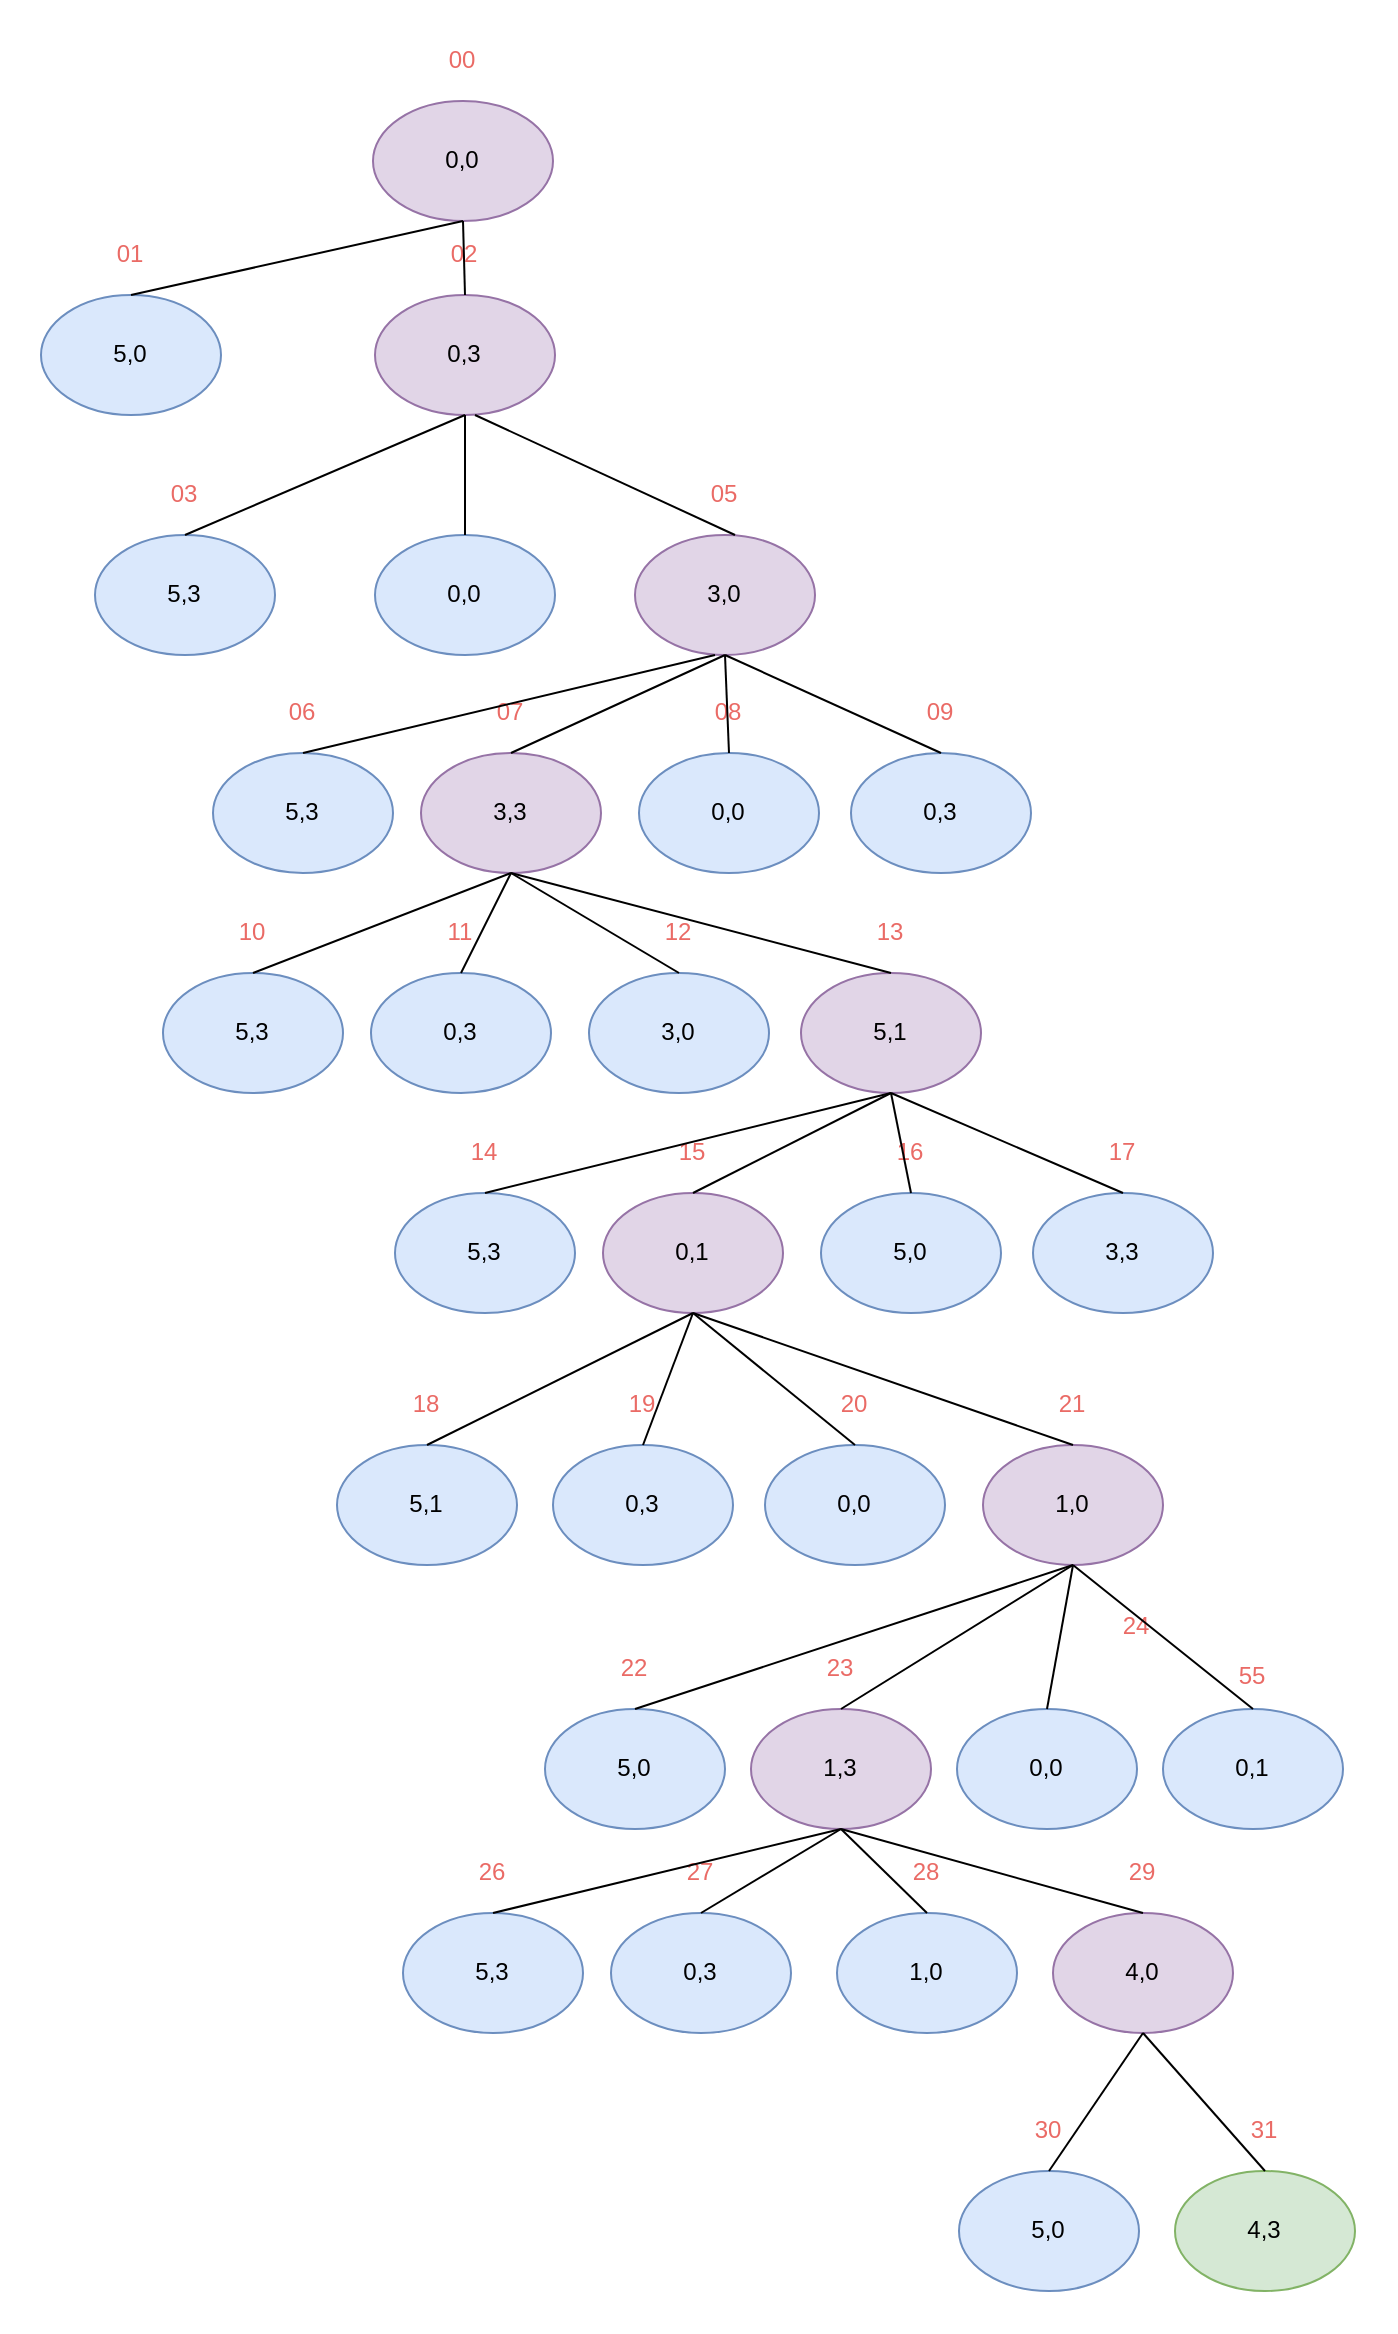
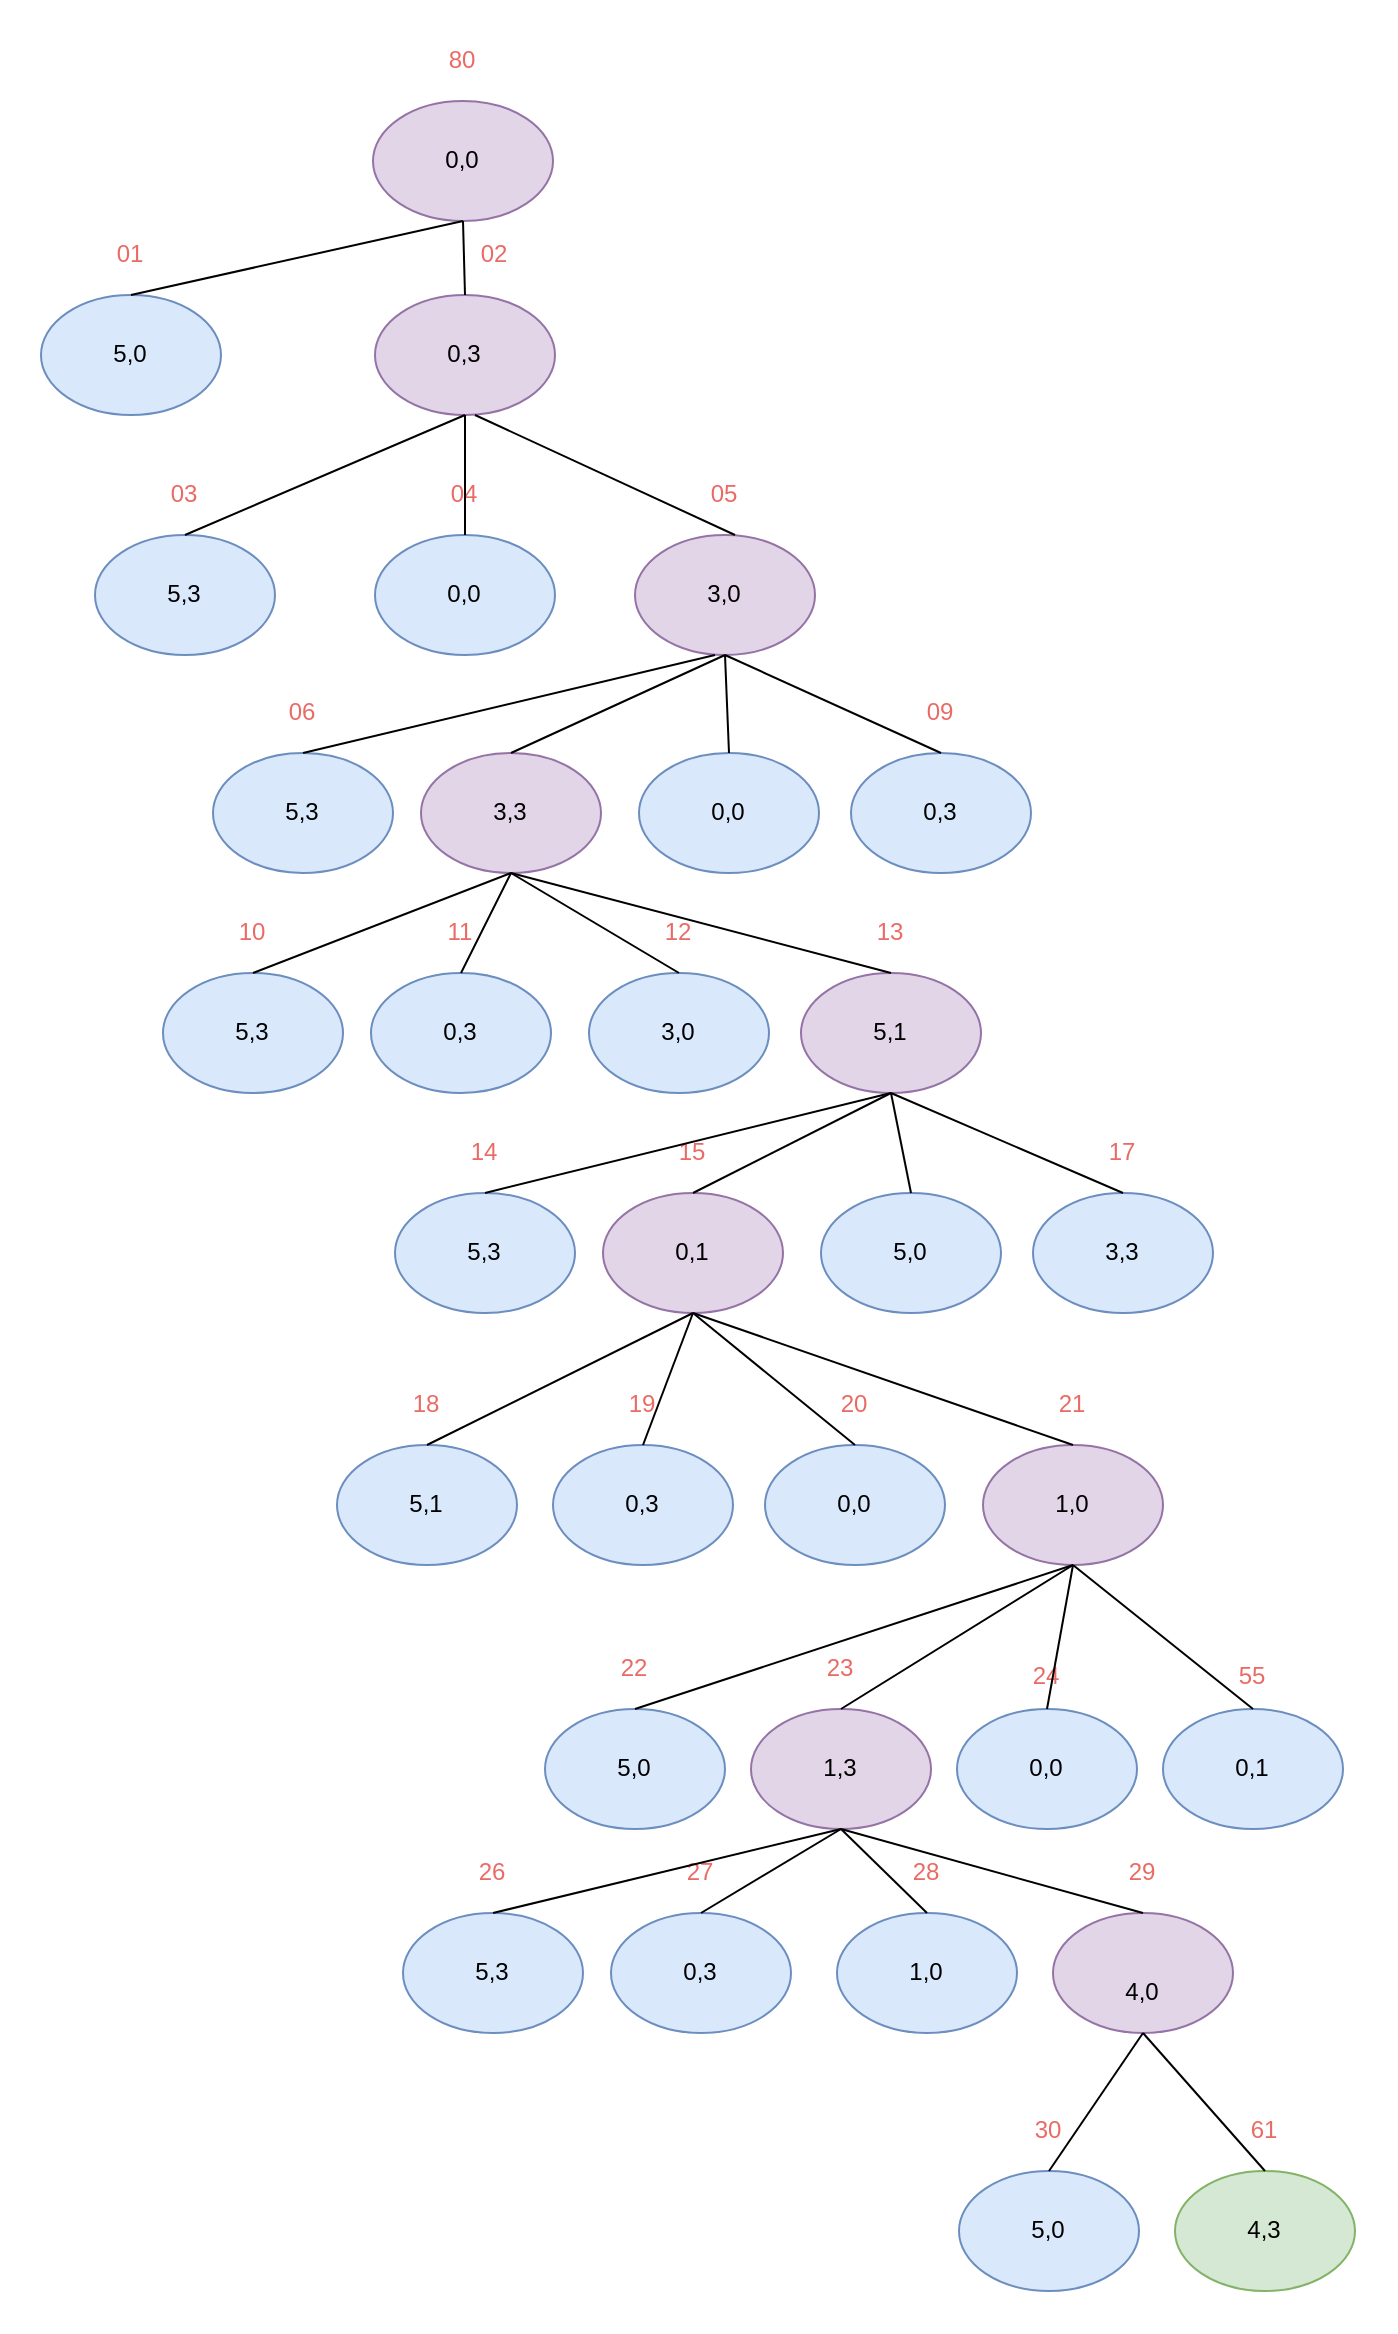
node "00": label "00" -> "80"
node "02": moved (465, 255) -> (495, 255)
node "04": added
node "07": removed
node "08": removed
node "16": removed
node "24": moved (1137, 1627) -> (1047, 1677)
node "4,0": moved (1143, 1973) -> (1143, 1993)
node "31": label "31" -> "61"
